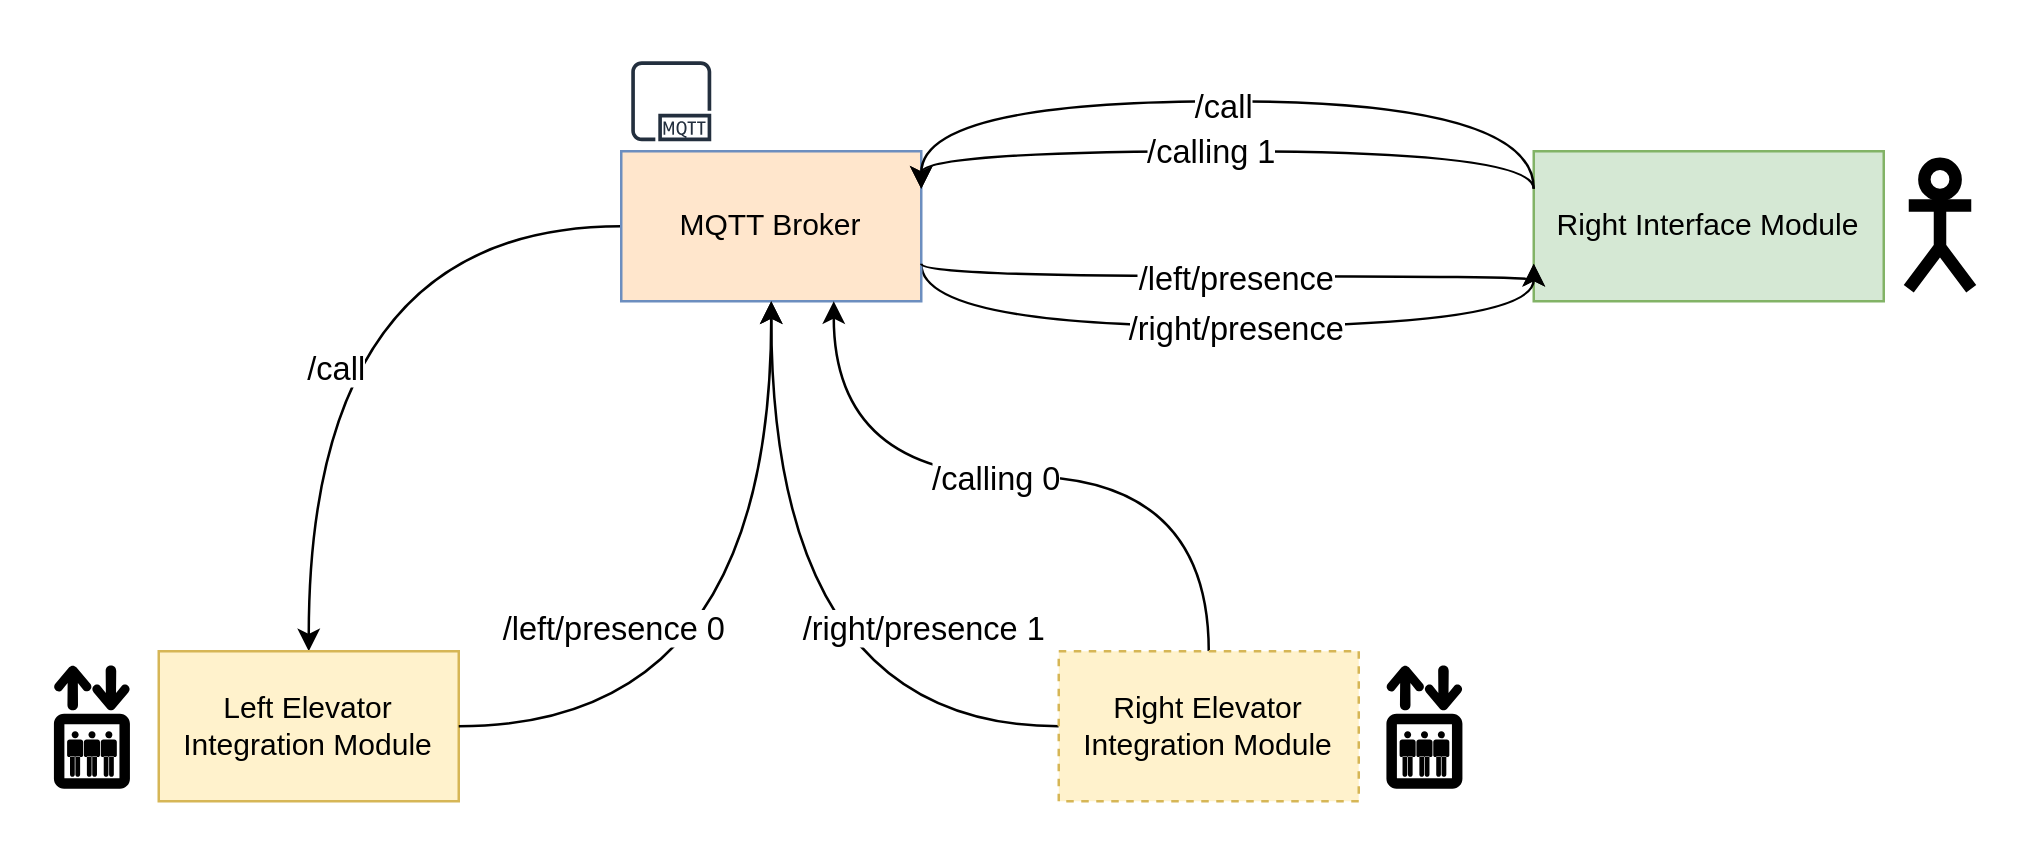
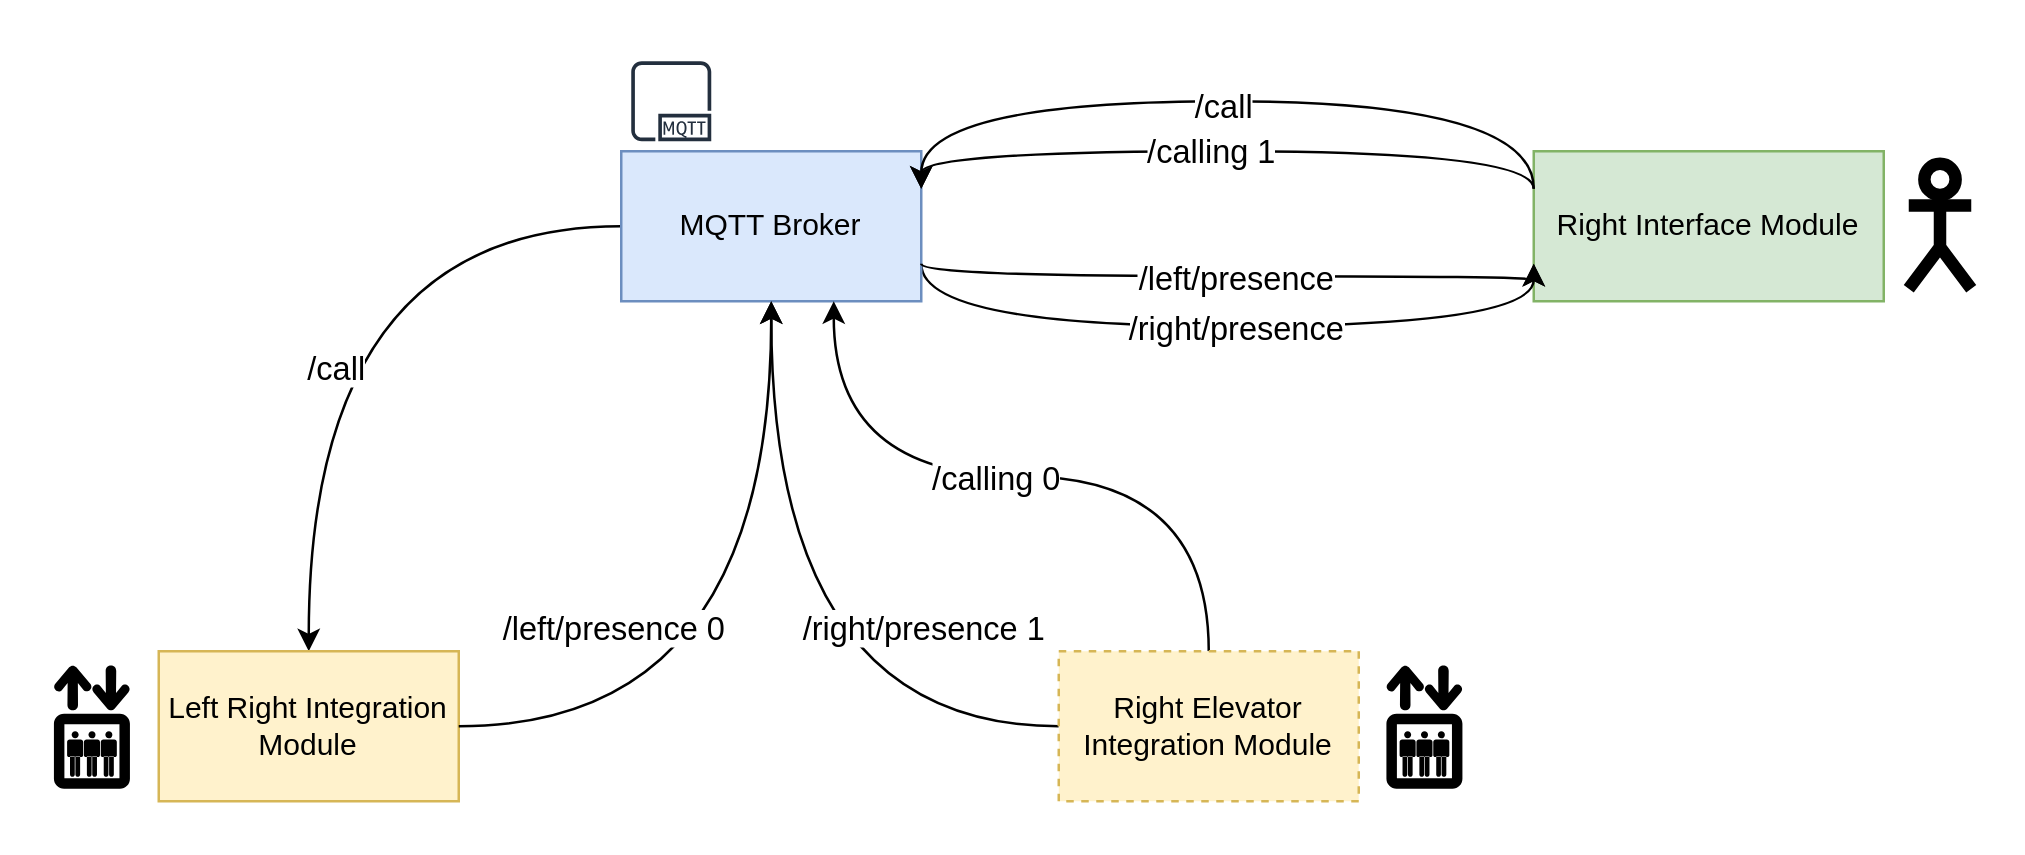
node "MQTT Broker": fillcolor #ffe6cc -> #dae8fc
node "Left Elevator Integration Module": label "Left Elevator Integration Module" -> "Left Right Integration Module"
